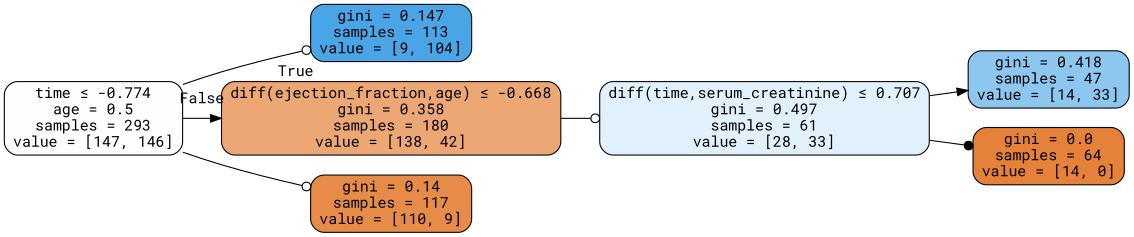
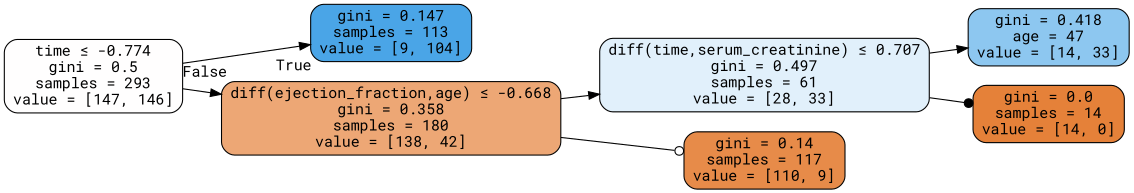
edge "time ≤ -0.774" -> "gini = 0.147": arrowhead odot -> normal
node "gini = 0.418": text "samples = 47" -> "age = 47"
node "time ≤ -0.774": text "age = 0.5" -> "gini = 0.5"
edge "diff(ejection_fraction,age) ≤ -0.668" -> "diff(time,serum_creatinine) ≤ 0.707": arrowhead odot -> normal
node "gini = 0.0": text "samples = 64" -> "samples = 14"
edge "time ≤ -0.774" -> "gini = 0.14": now "diff(ejection_fraction,age) ≤ -0.668" -> "gini = 0.14"
